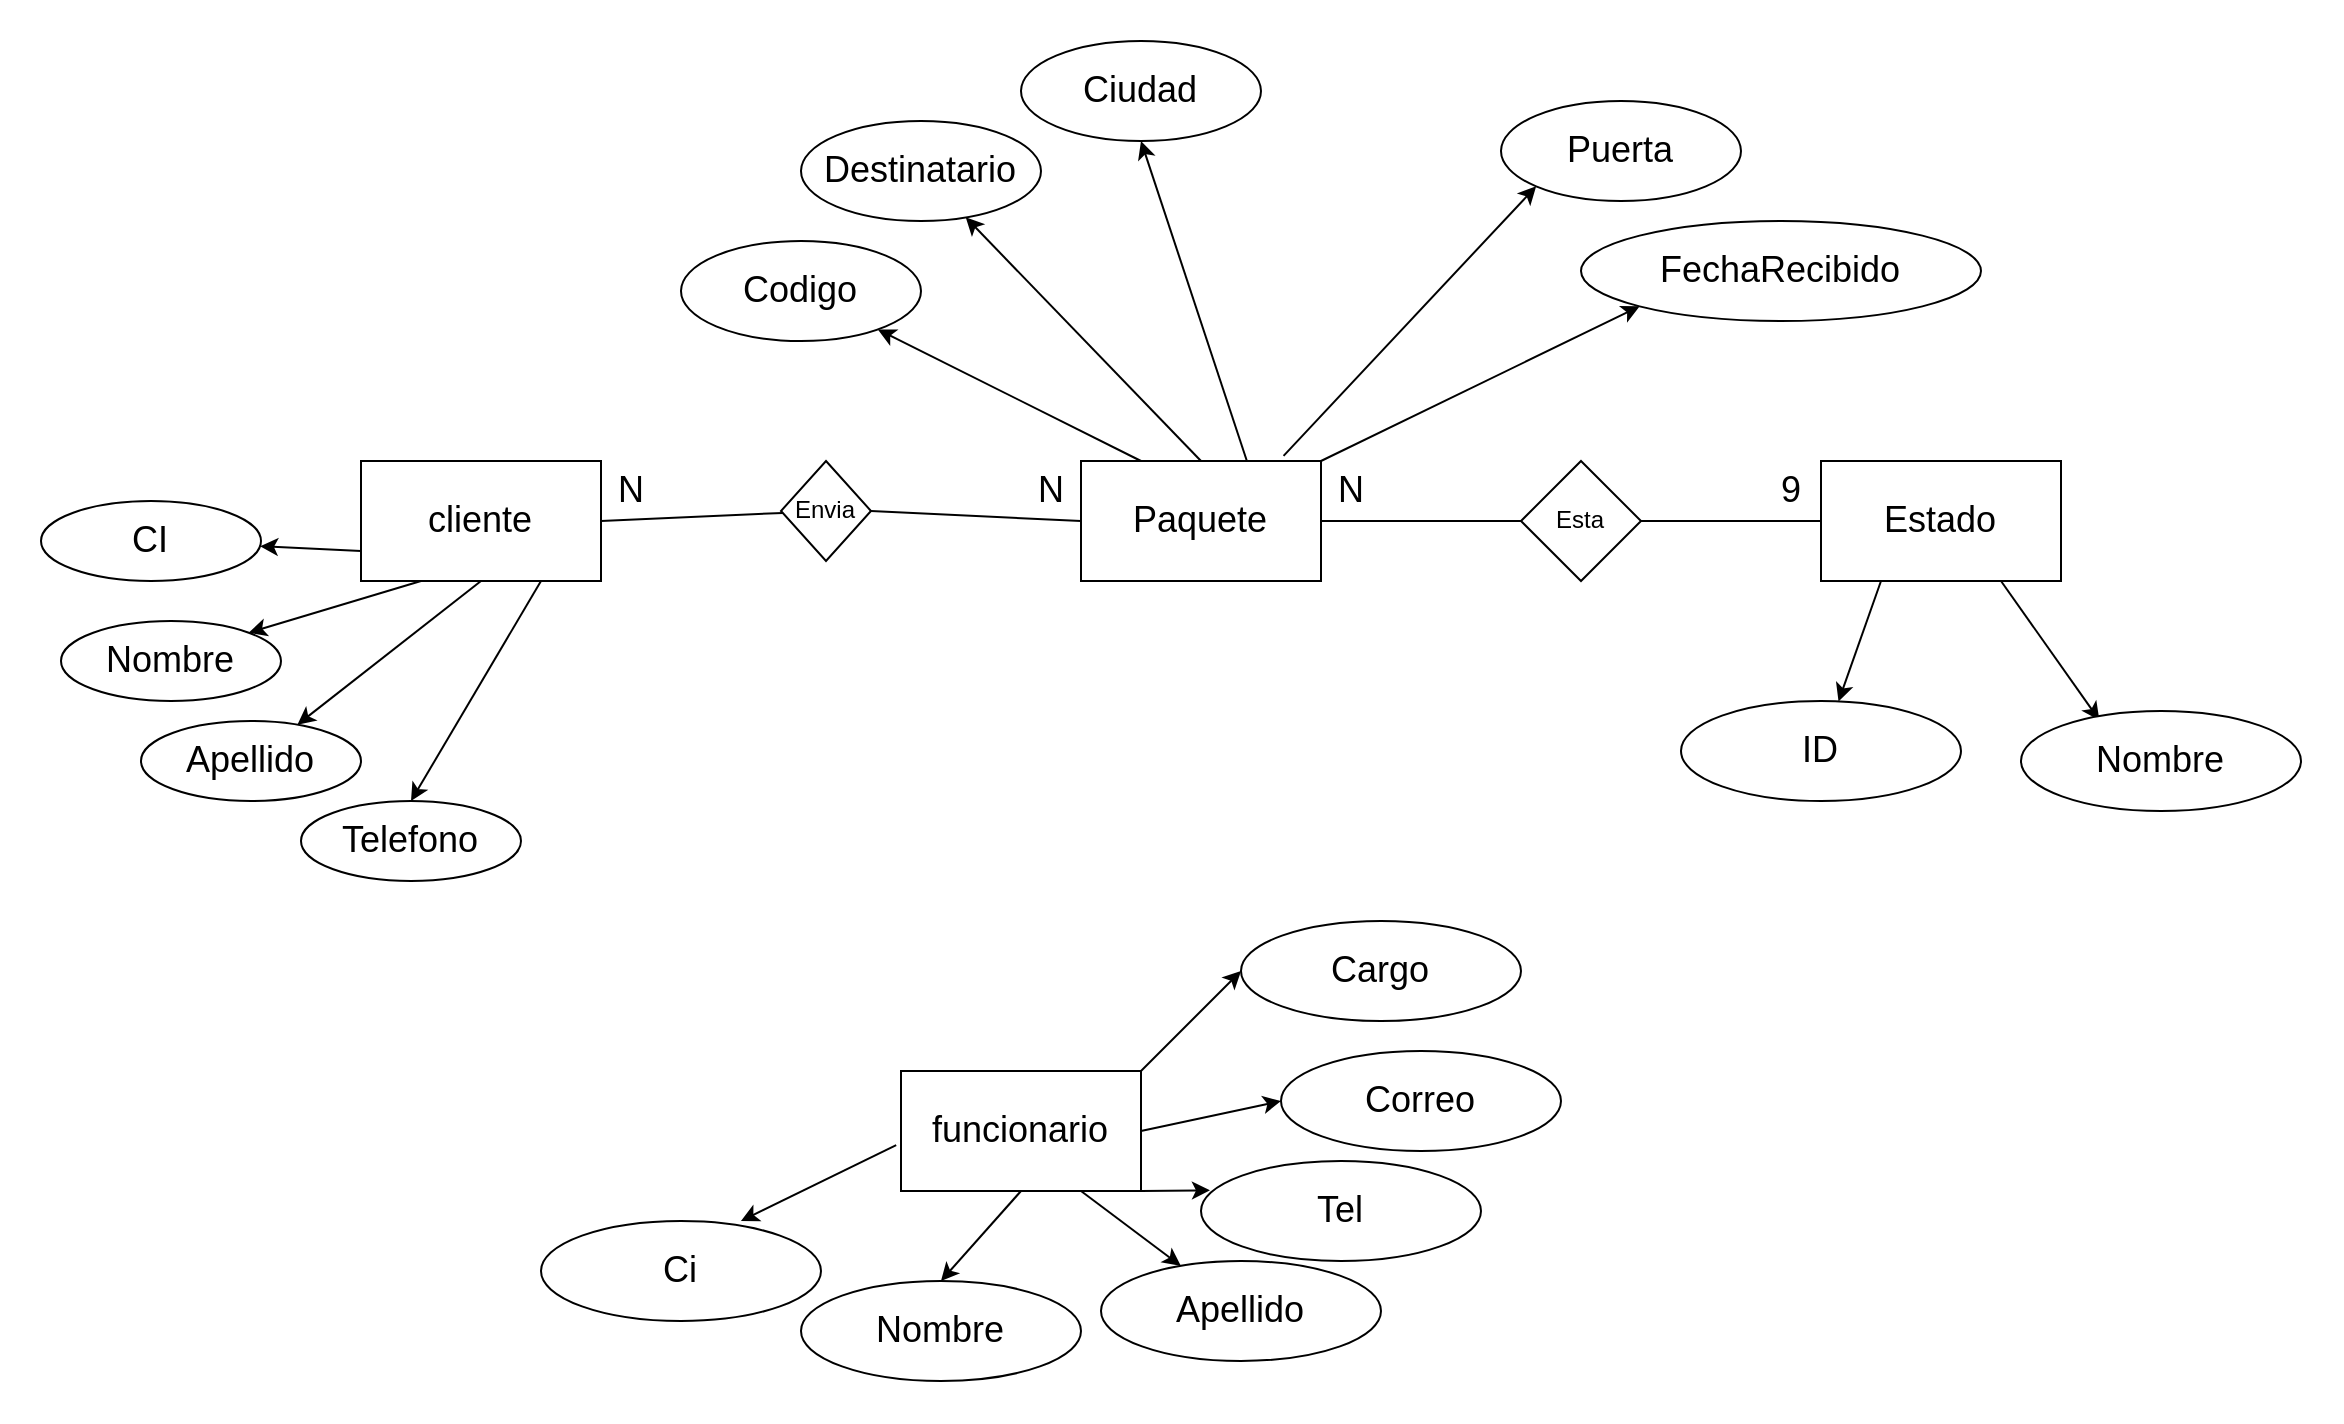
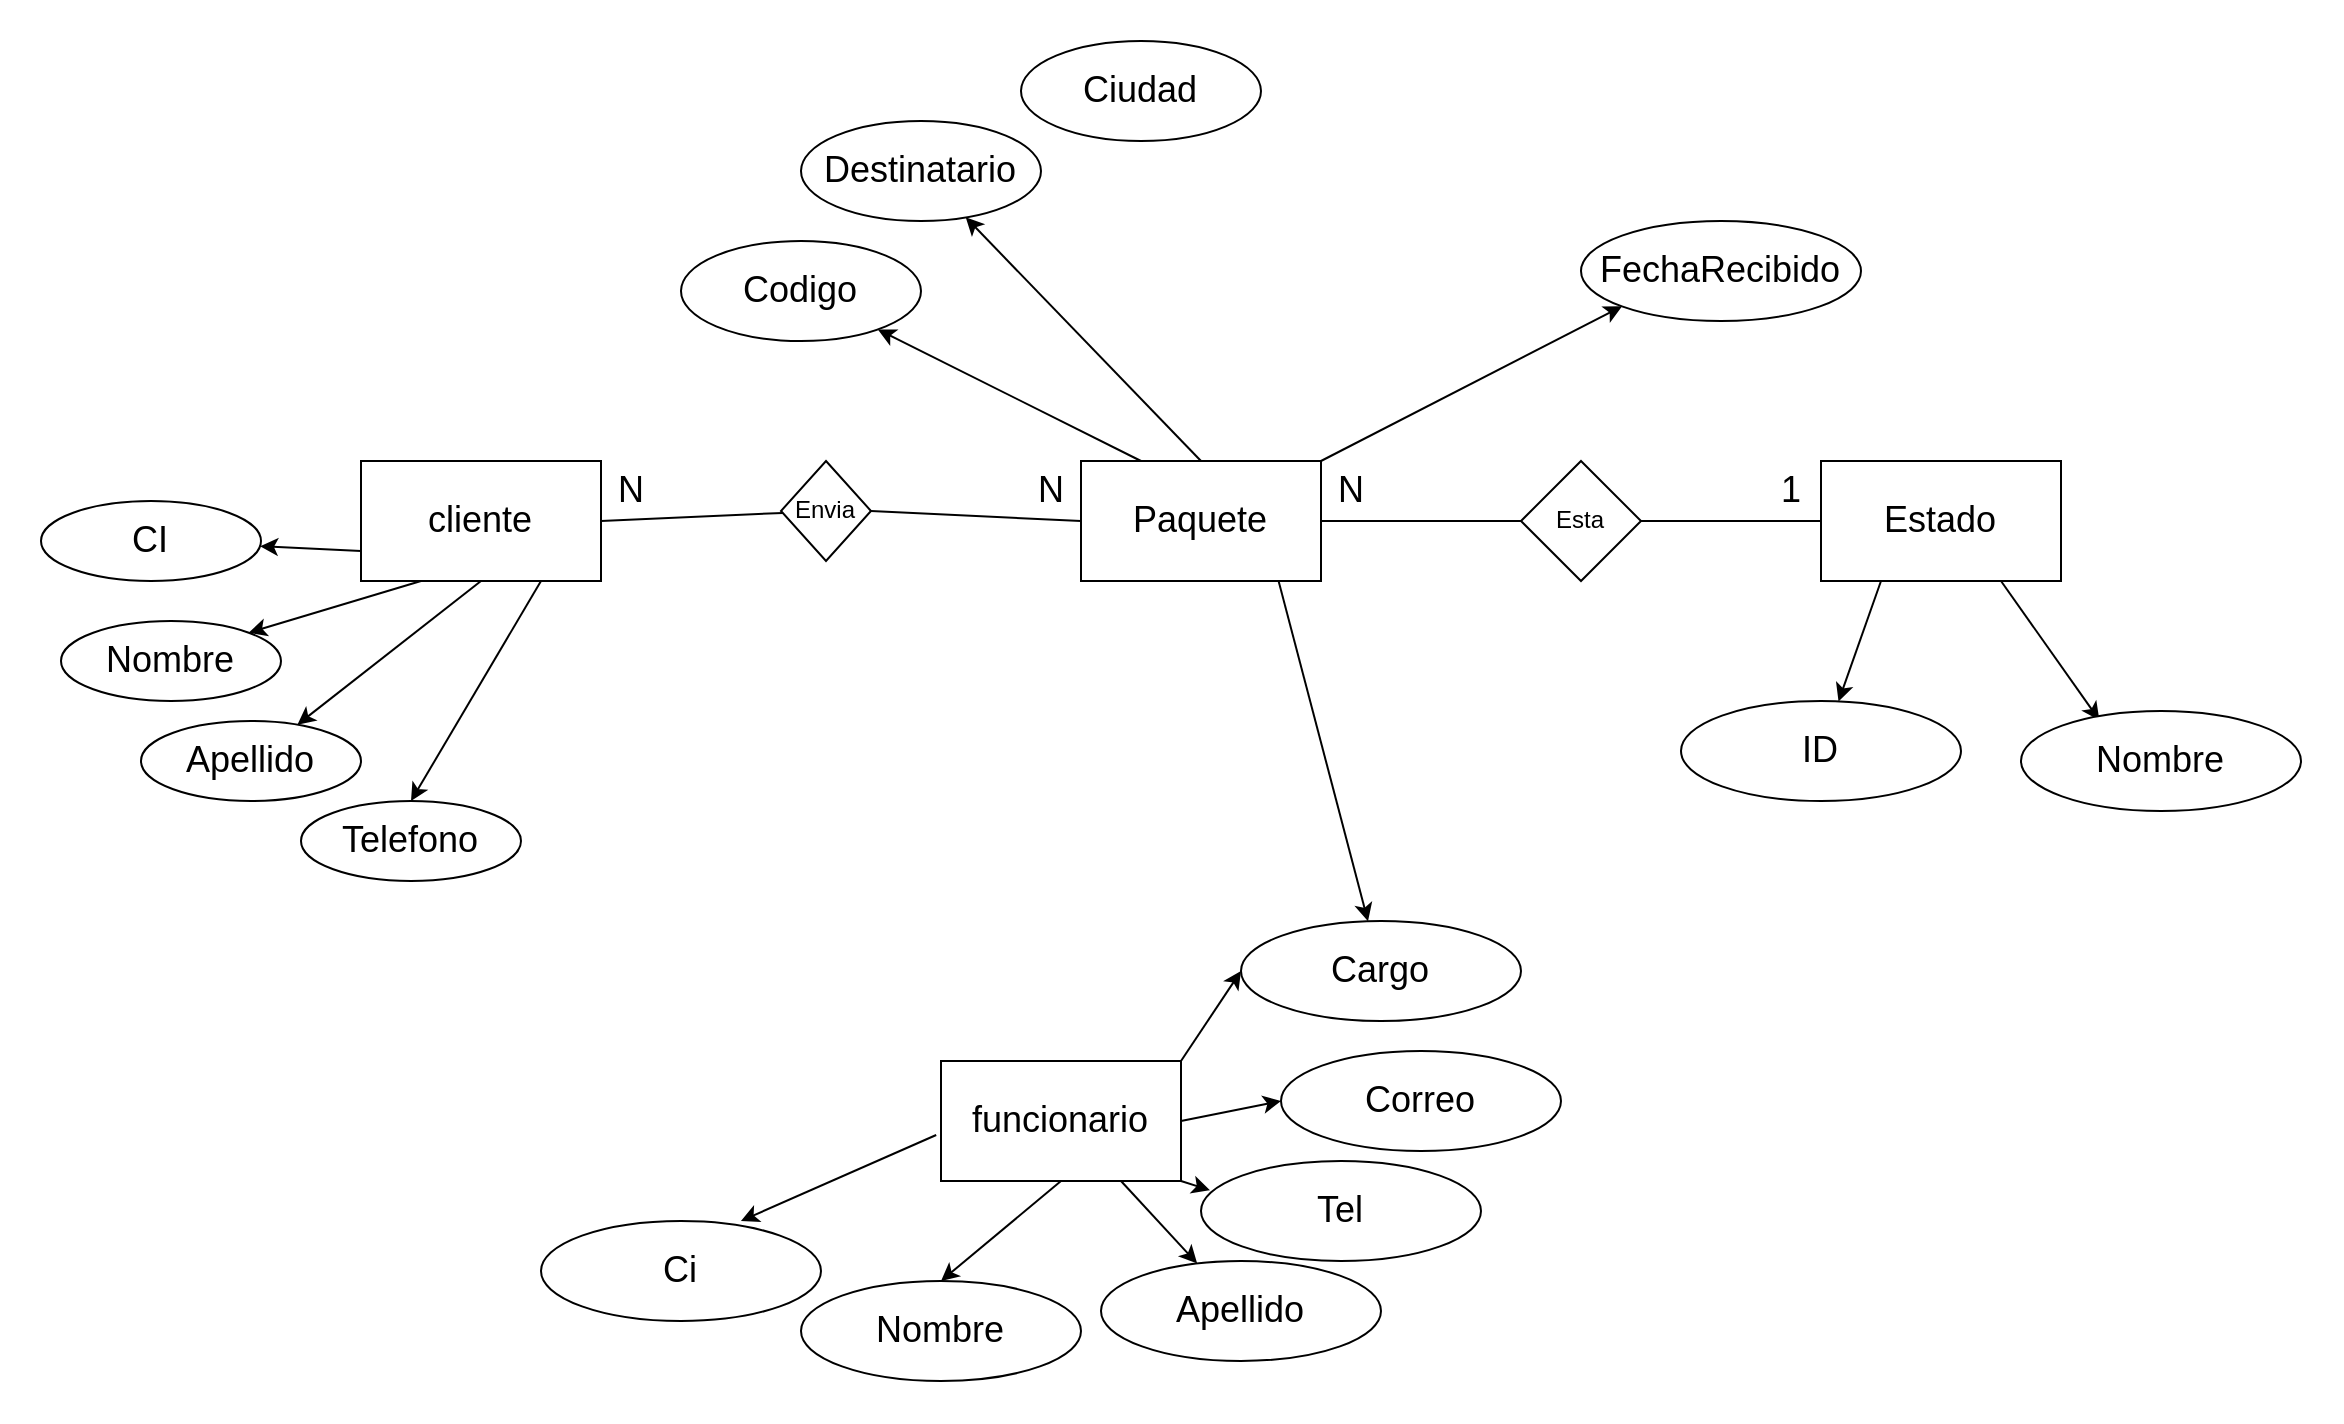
node "Puerta": removed
node "FechaRecibido": size 400x100 -> 280x100
edge "Paquete" -> "Ciudad": now "Paquete" -> "Cargo"
edge "Paquete" -> "Puerta": removed
node "9": label "9" -> "1"
node "funcionario": moved (1021, 1131) -> (1061, 1121)
